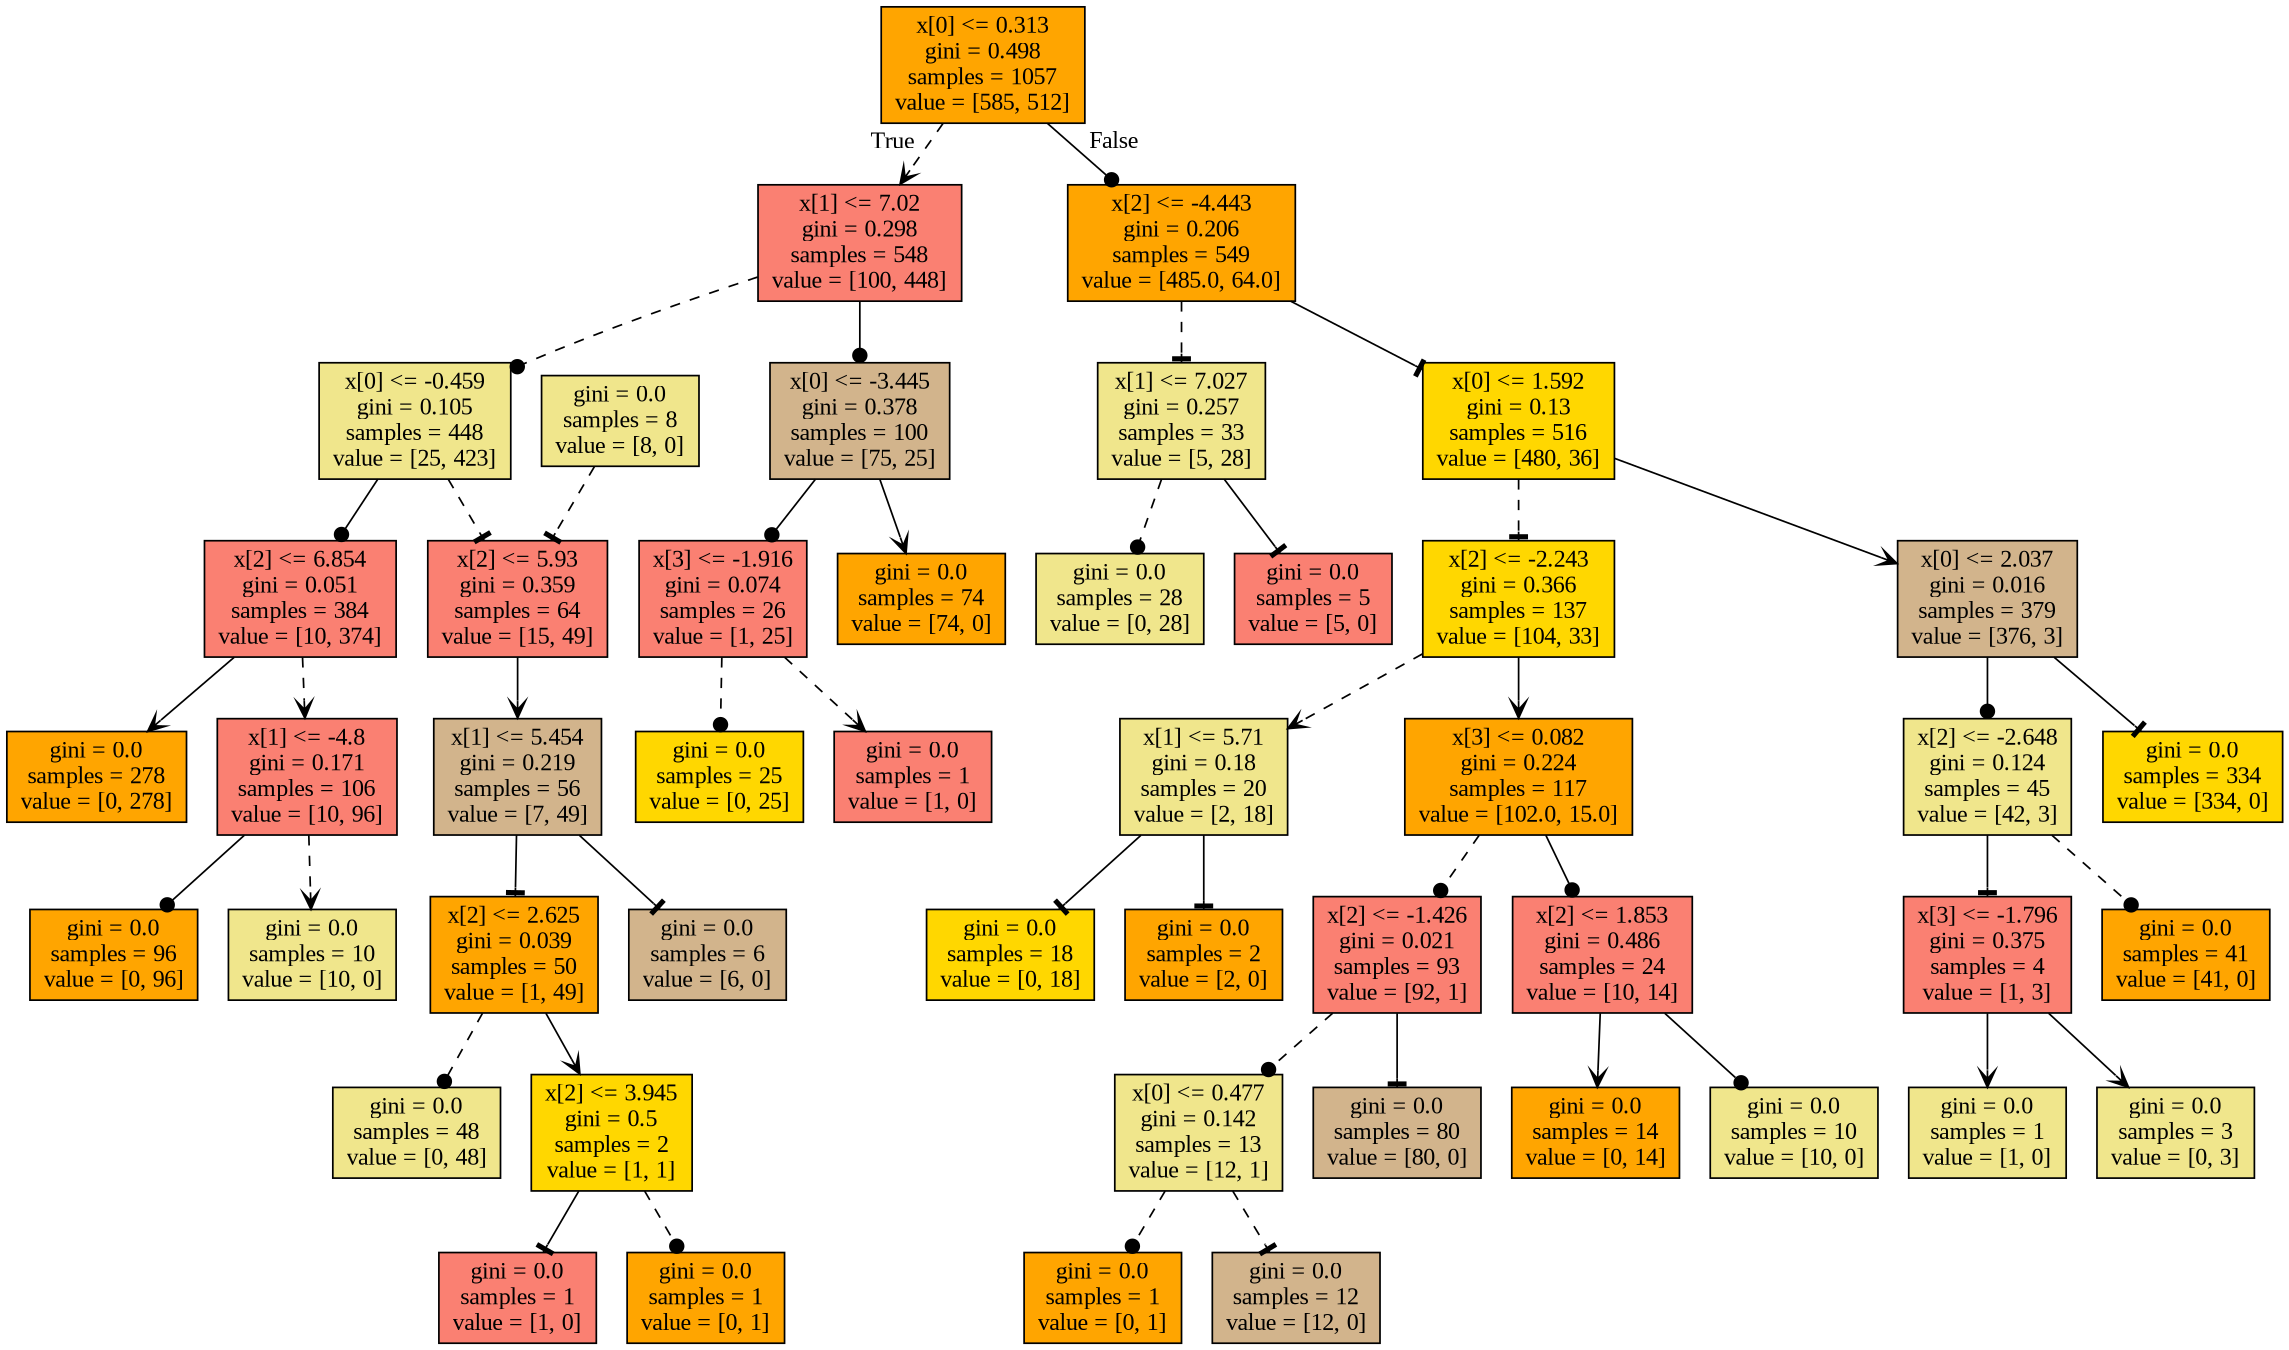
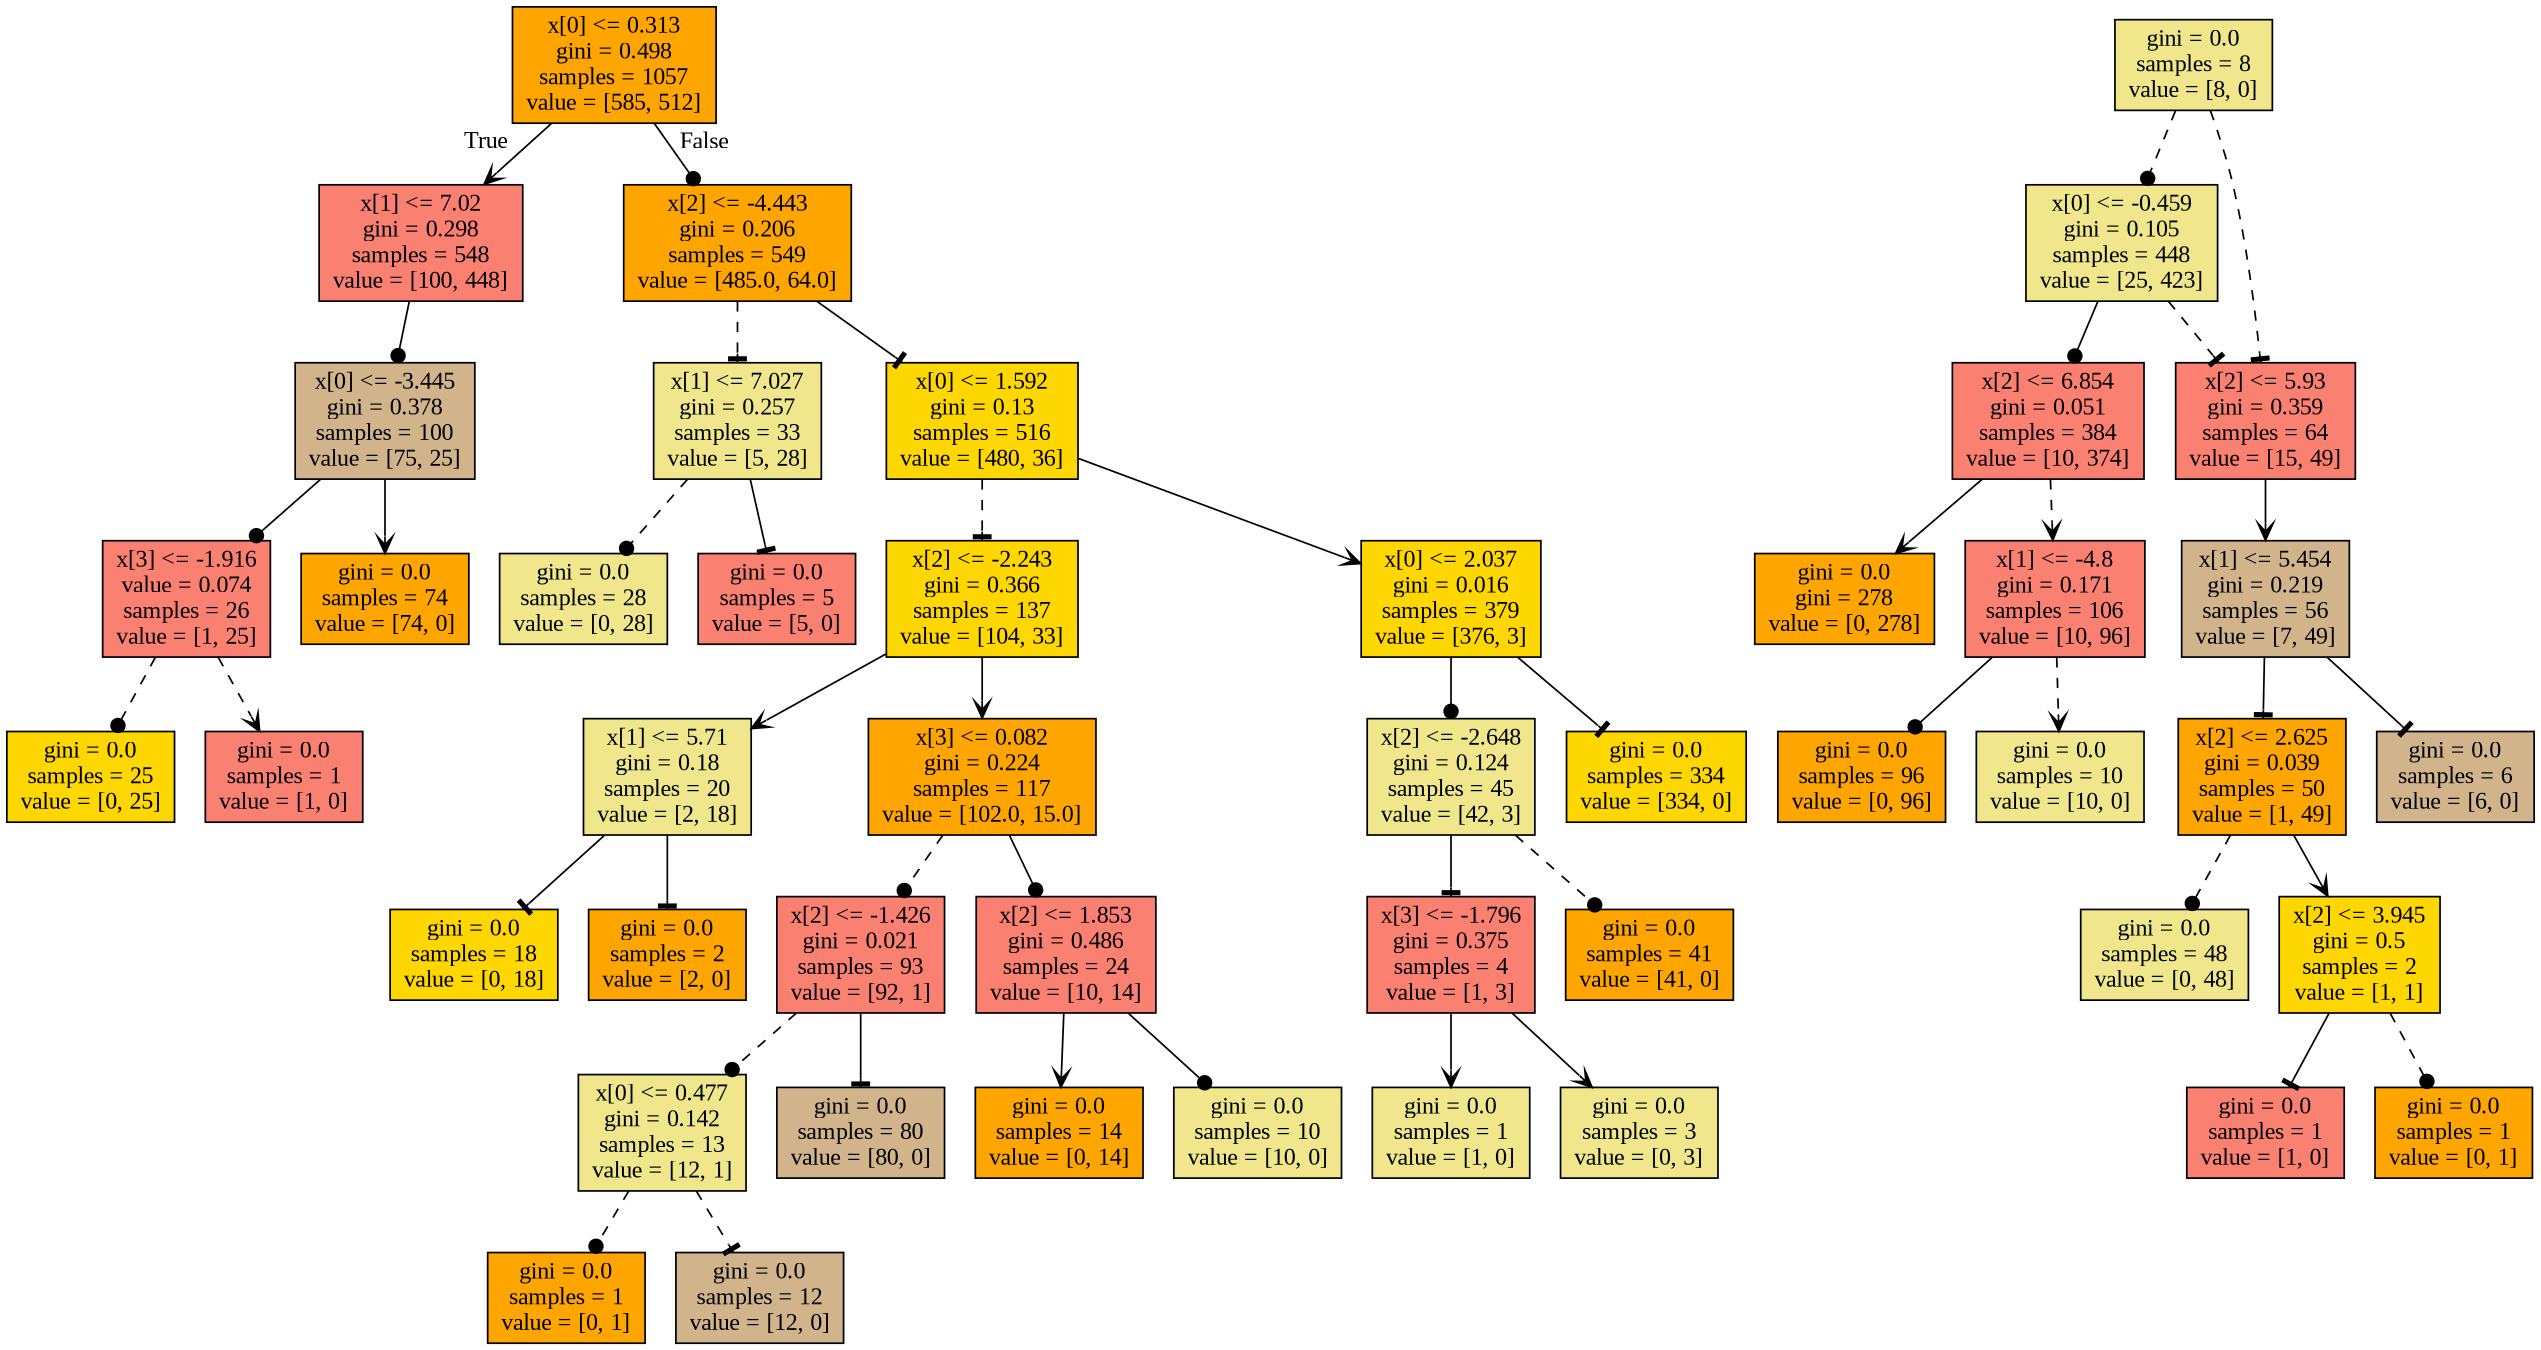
edge "x[0] <= 0.313 gini = 0.498 samples = 1057 value = [585, 512]" -> "x[1] <= 7.02 gini = 0.298 samples = 548 value = [100, 448]": style dashed -> solid
edge "x[1] <= 7.02 gini = 0.298 samples = 548 value = [100, 448]" -> "x[0] <= -0.459 gini = 0.105 samples = 448 value = [25, 423]": now "gini = 0.0 samples = 8 value = [8, 0]" -> "x[0] <= -0.459 gini = 0.105 samples = 448 value = [25, 423]"
node "x[3] <= -1.916 gini = 0.074 samples = 26 value = [1, 25]": label "x[3] <= -1.916 gini = 0.074 samples = 26 value = [1, 25]" -> "x[3] <= -1.916 value = 0.074 samples = 26 value = [1, 25]"
node "x[0] <= 2.037 gini = 0.016 samples = 379 value = [376, 3]": fillcolor tan -> gold
edge "x[2] <= -2.243 gini = 0.366 samples = 137 value = [104, 33]" -> "x[1] <= 5.71 gini = 0.18 samples = 20 value = [2, 18]": style dashed -> solid
node "gini = 0.0 samples = 278 value = [0, 278]": label "gini = 0.0 samples = 278 value = [0, 278]" -> "gini = 0.0 gini = 278 value = [0, 278]"
